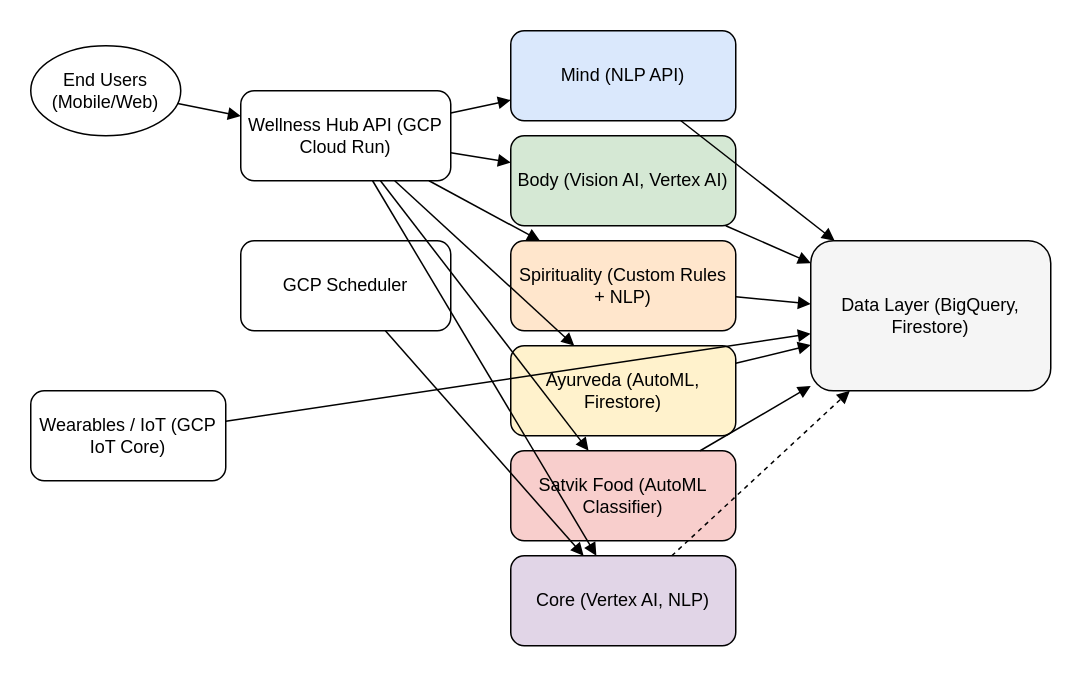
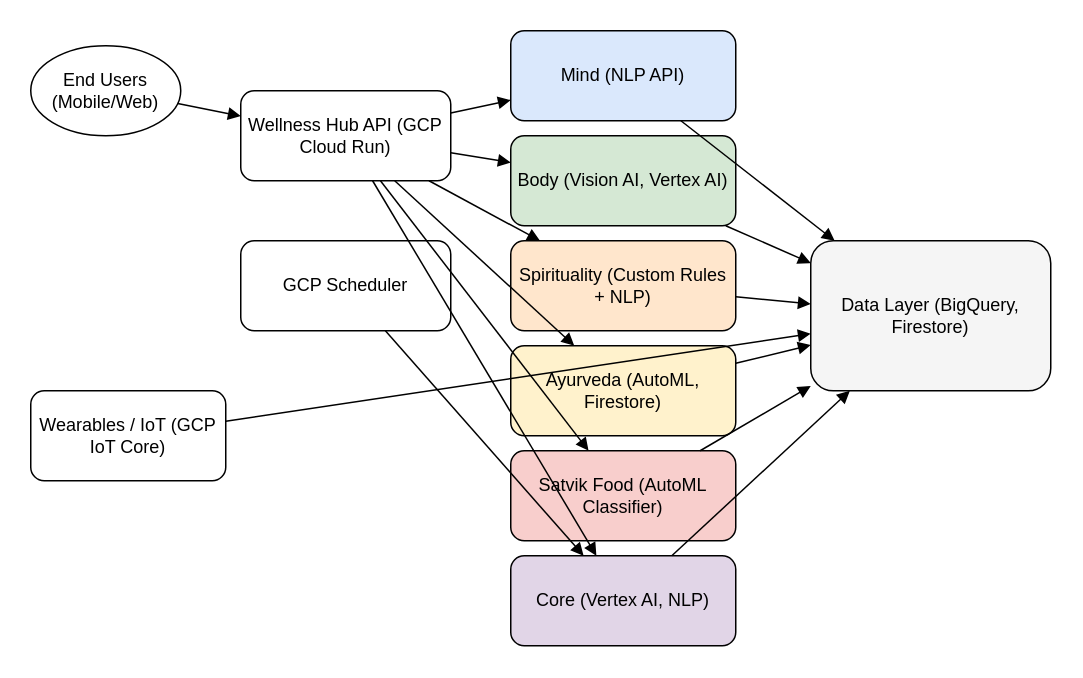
edge "Core (Vertex AI, NLP)" -> "Data Layer (BigQuery, Firestore)": style dashed -> solid
